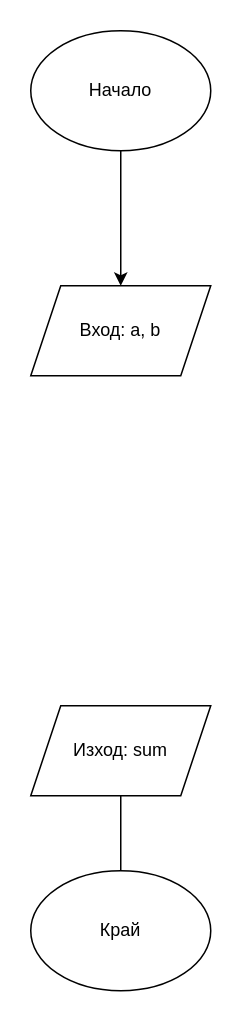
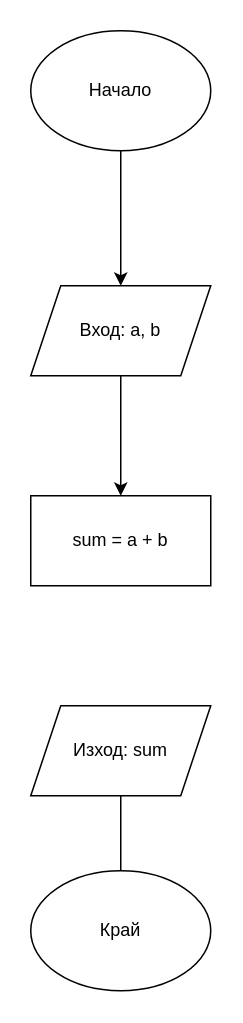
edge "Вход: а, b" -> "sum = a + b": added
node "sum = a + b": added
